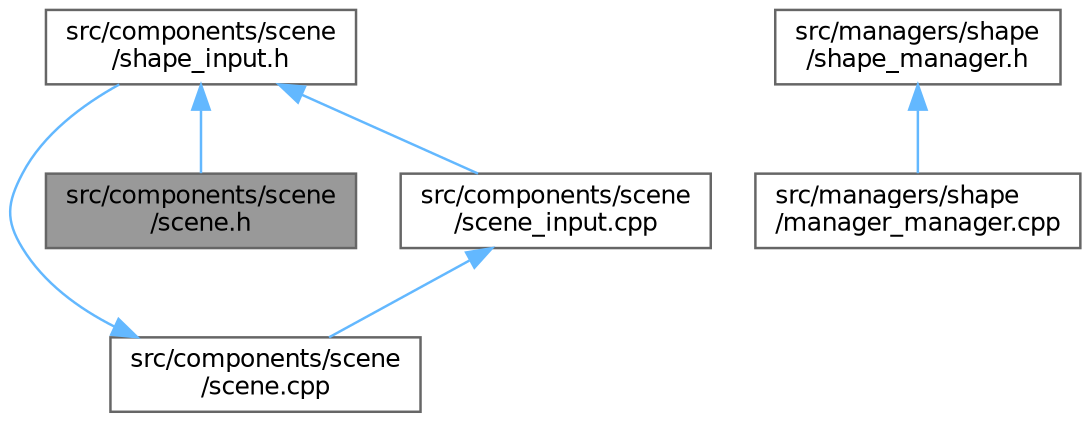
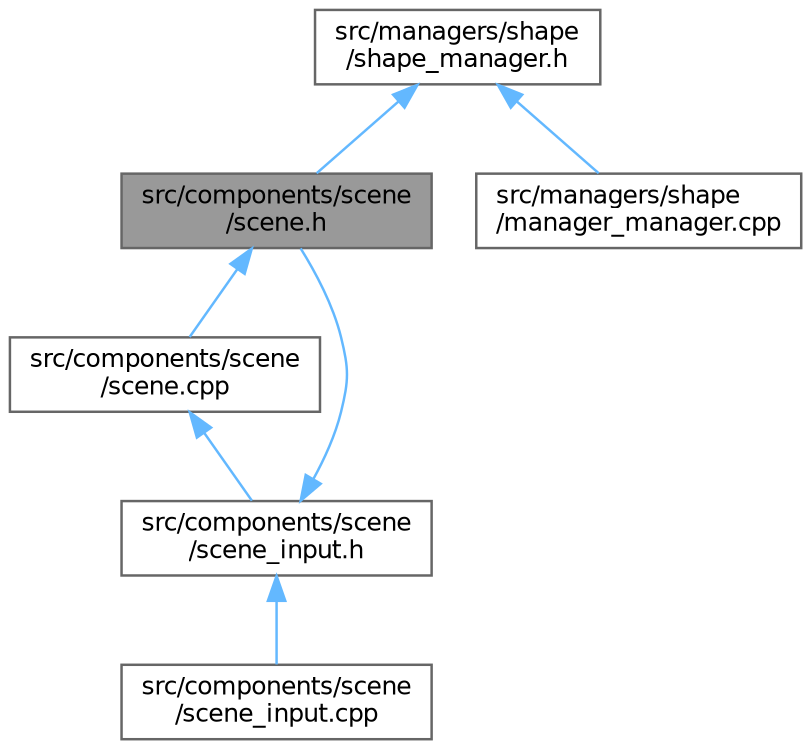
node "src/components/scene /shape_input.h": label "src/components/scene /shape_input.h" -> "src/components/scene /scene_input.h"
edge "src/components/scene /scene.h" -> "src/managers/shape /shape_manager.h": added
edge "src/components/scene /scene.cpp" -> "src/components/scene /scene_input.cpp": now "src/components/scene /scene.cpp" -> "src/components/scene /scene.h"
